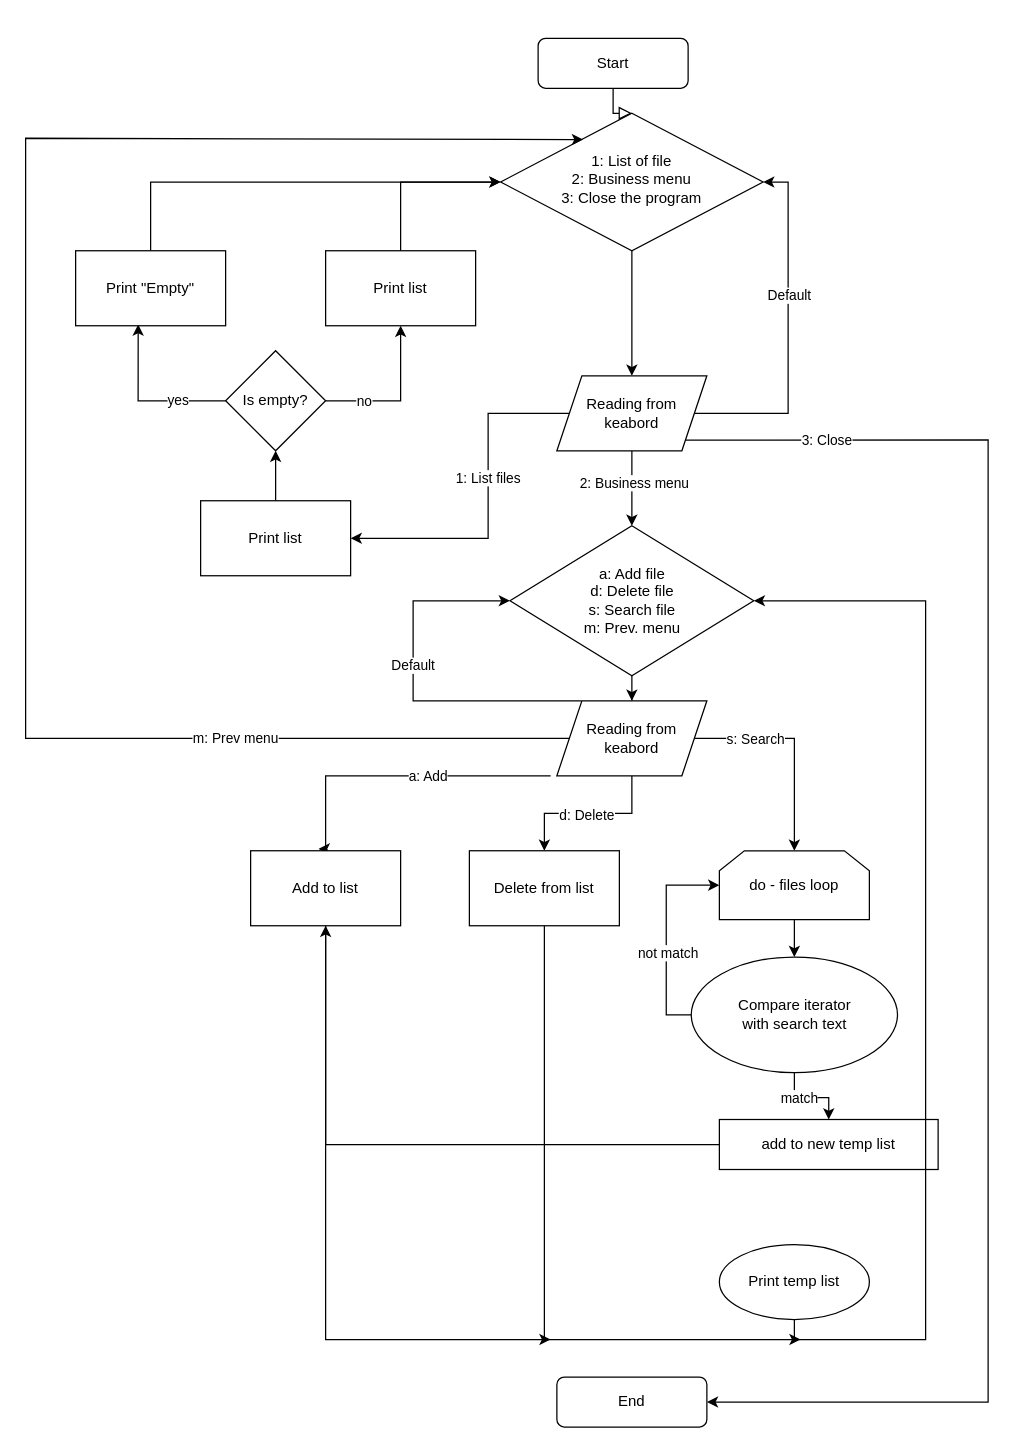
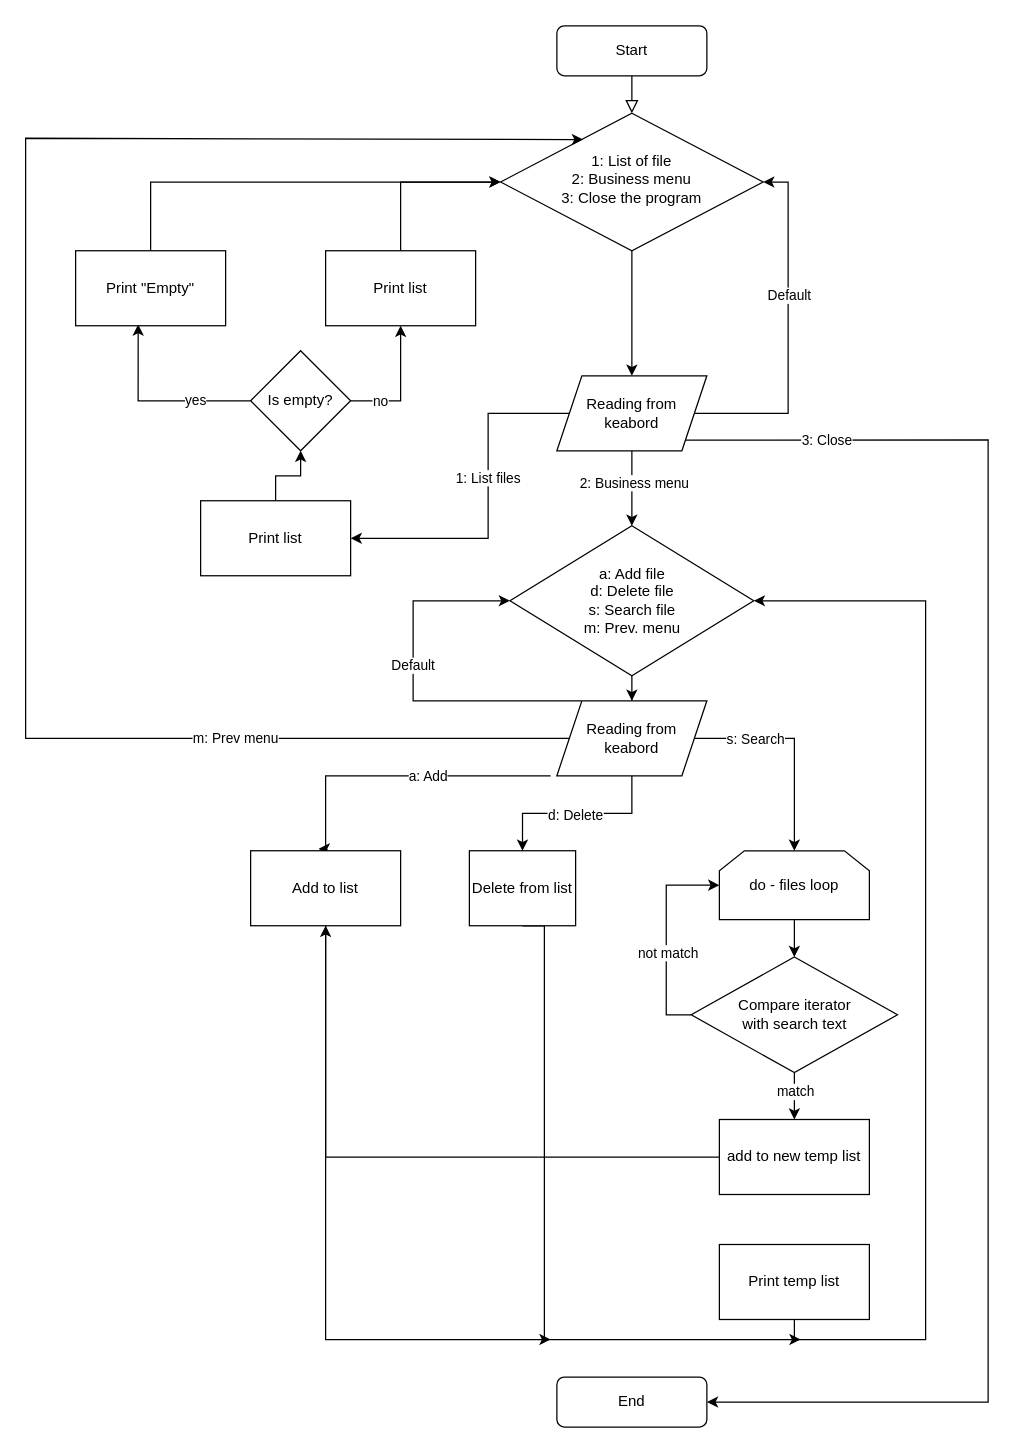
node "Start": moved (613, 63) -> (632, 51)
node "Is empty?": moved (276, 401) -> (301, 401)
node "Delete from list": size 150x75 -> 106x75
node "Compare iterator with search text": shape ellipse -> diamond
node "add to new temp list": size 219x50 -> 150x75
node "Print temp list": shape ellipse -> rectangle
